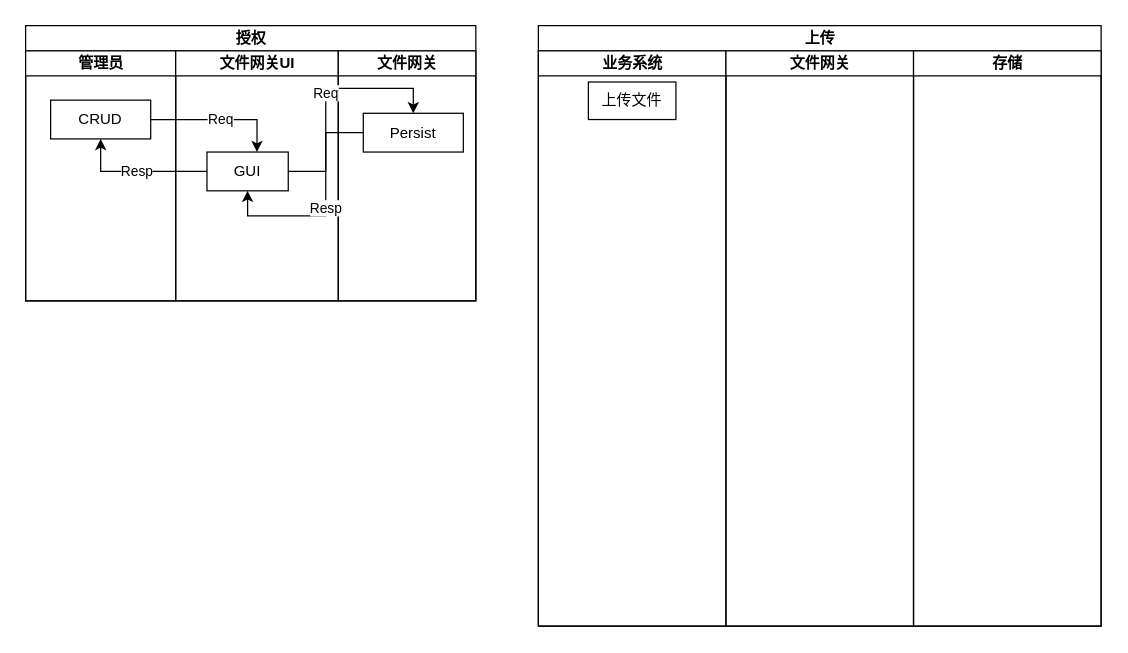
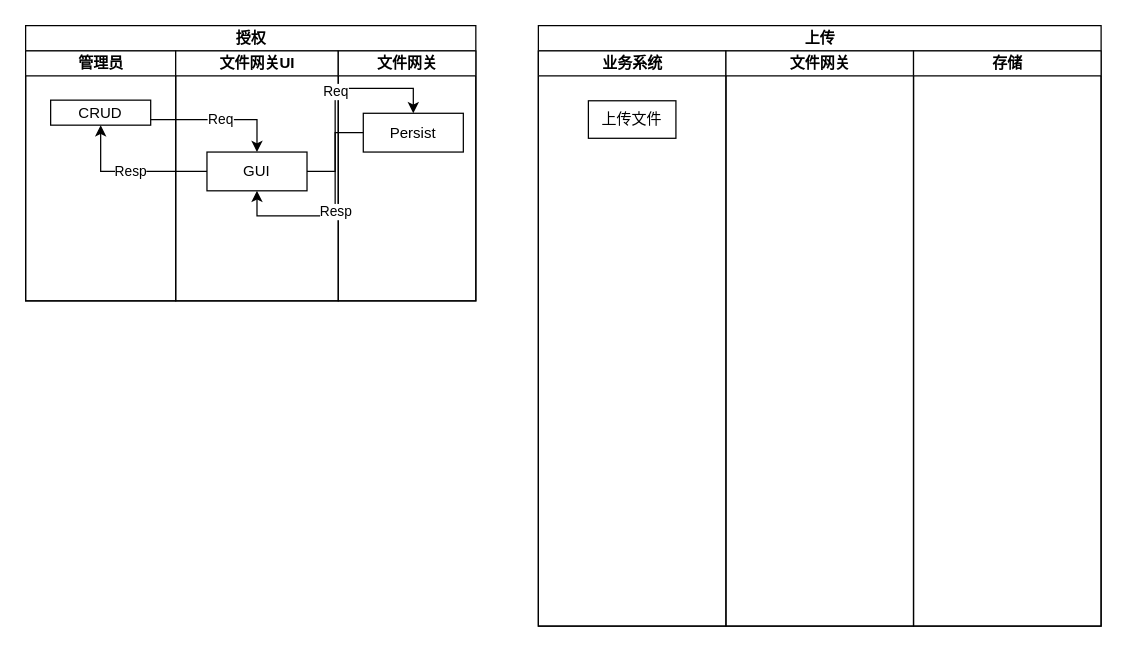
node "上传文件": moved (632, 101) -> (632, 119)
node "CRUD": size 100x39 -> 100x25
node "GUI": size 81x39 -> 100x39
